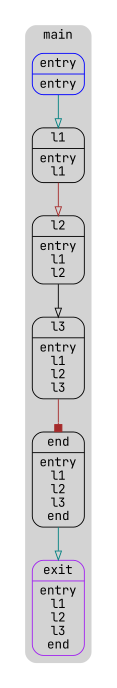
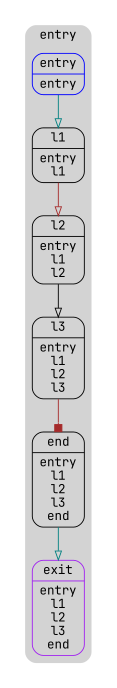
cluster "main": label "main" -> "entry"
